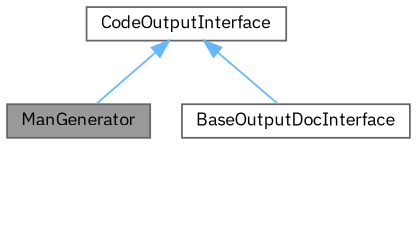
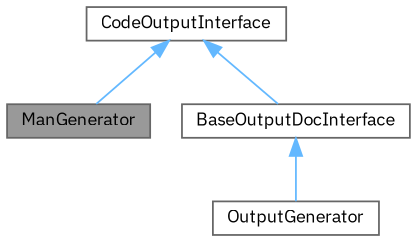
node "OutputGenerator": added
